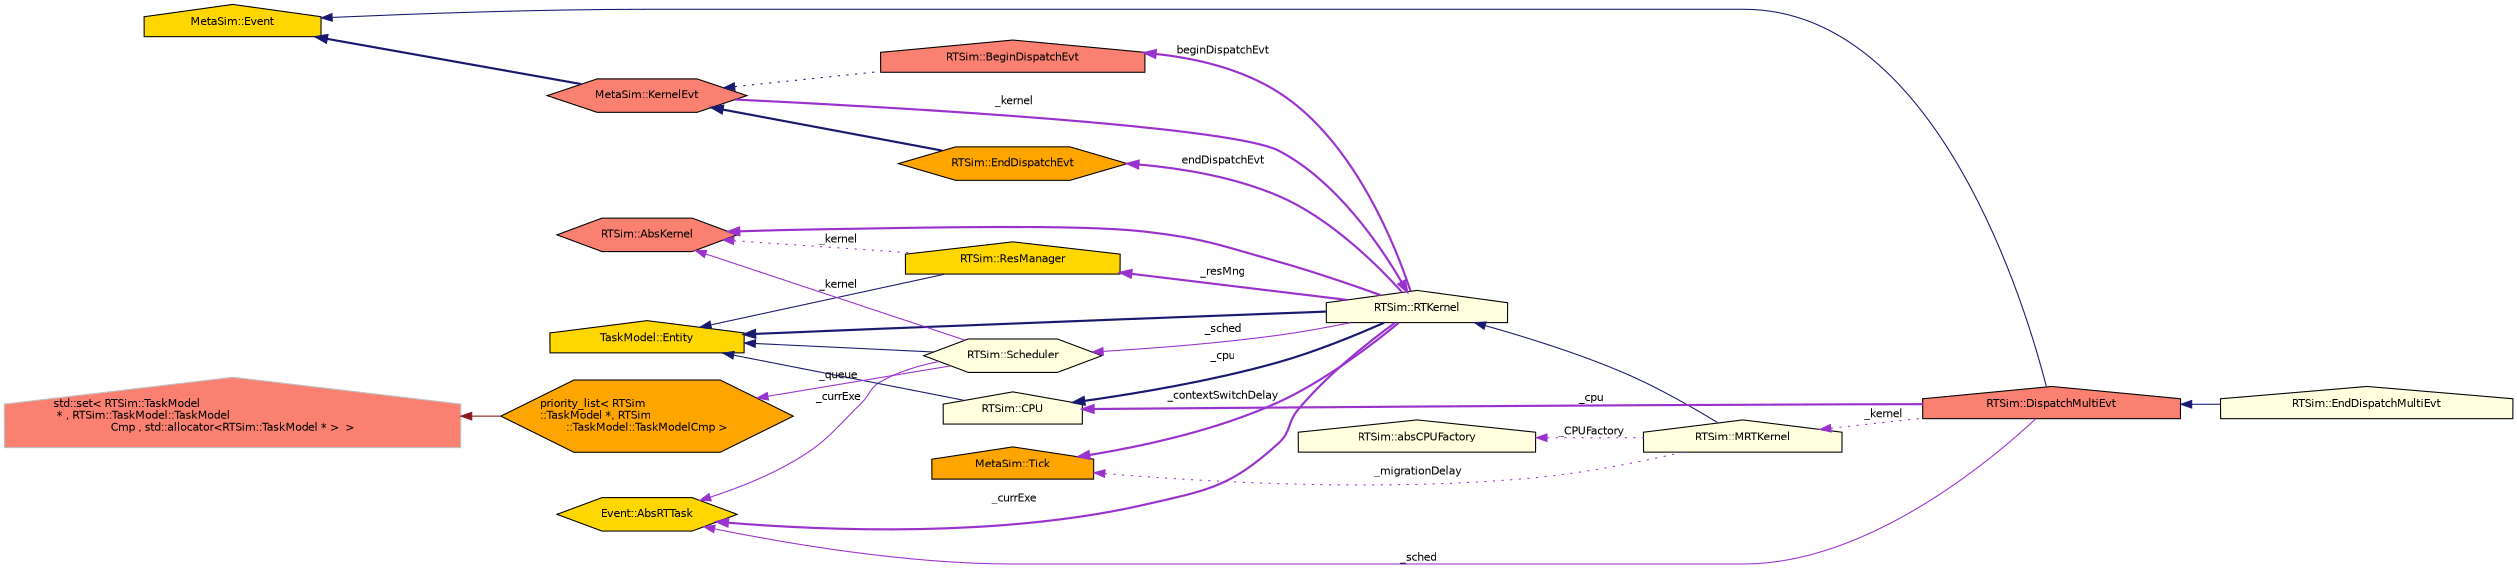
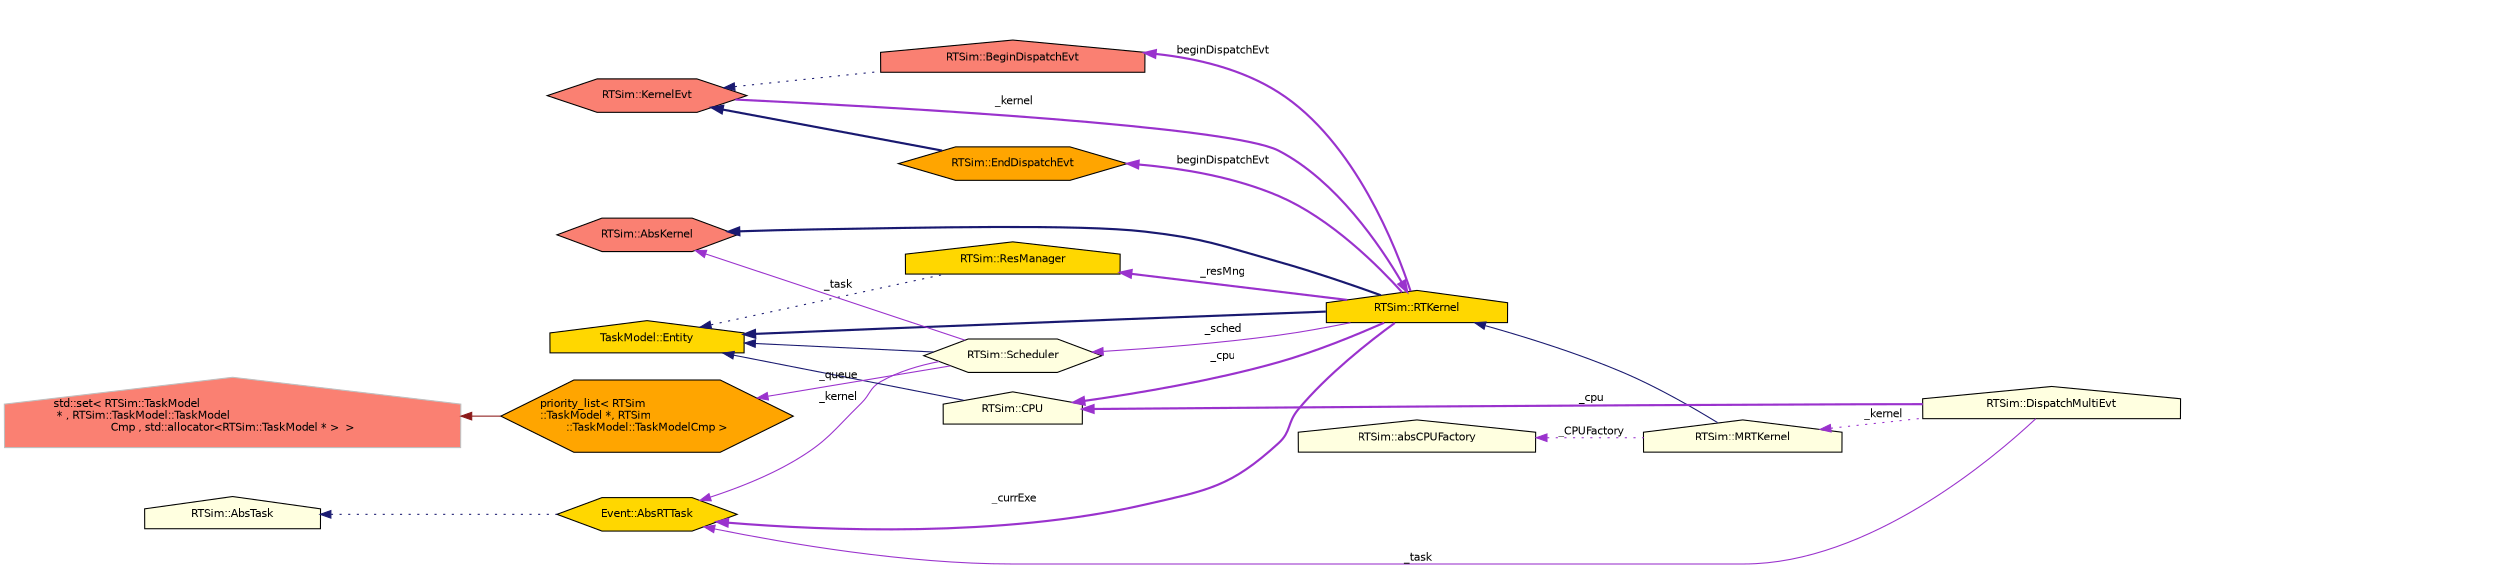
node "MetaSim::Event": removed
node "MetaSim::KernelEvt": label "MetaSim::KernelEvt" -> "RTSim::KernelEvt"
edge "RTSim::RTKernel" -> "RTSim::EndDispatchEvt": label " endDispatchEvt" -> " beginDispatchEvt"
edge "RTSim::RTKernel" -> "RTSim::AbsKernel": color darkorchid3 -> midnightblue
edge "RTSim::ResManager" -> "RTSim::AbsKernel": removed, label "_kernel"
edge "RTSim::Scheduler" -> "RTSim::AbsKernel": label " _kernel" -> " _task"
edge "RTSim::ResManager" -> "TaskModel::Entity": style solid -> dotted
node "RTSim::RTKernel": fillcolor lightyellow -> gold
edge "RTSim::RTKernel" -> "RTSim::CPU": color midnightblue -> darkorchid3
edge "RTSim::Scheduler" -> "Event::AbsRTTask": label " _currExe" -> " _kernel"
node "RTSim::DispatchMultiEvt": fillcolor salmon -> lightyellow
node "RTSim::EndDispatchMultiEvt": removed
node "MetaSim::Tick": removed
node "RTSim::AbsTask": added
edge "RTSim::DispatchMultiEvt" -> "Event::AbsRTTask": label " _sched" -> " _task"
